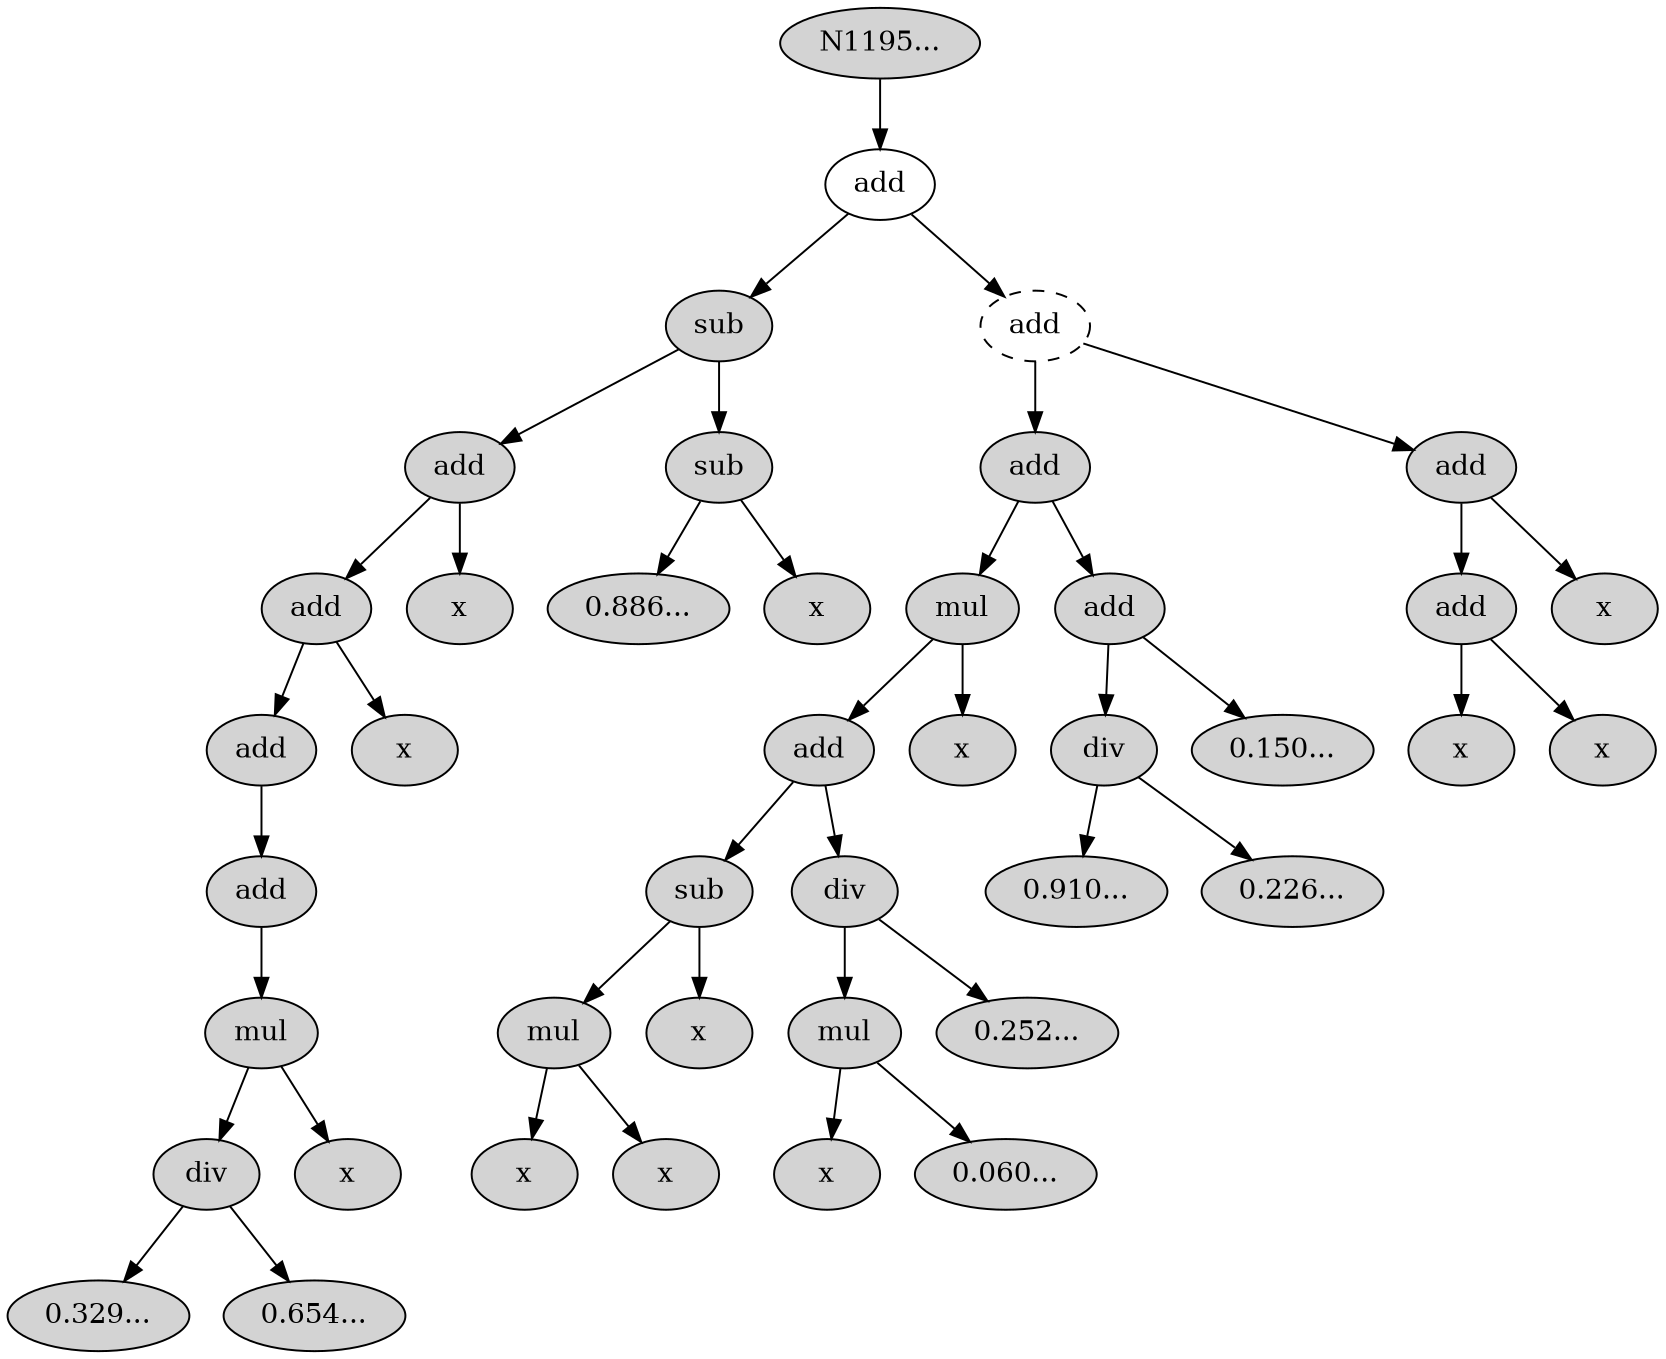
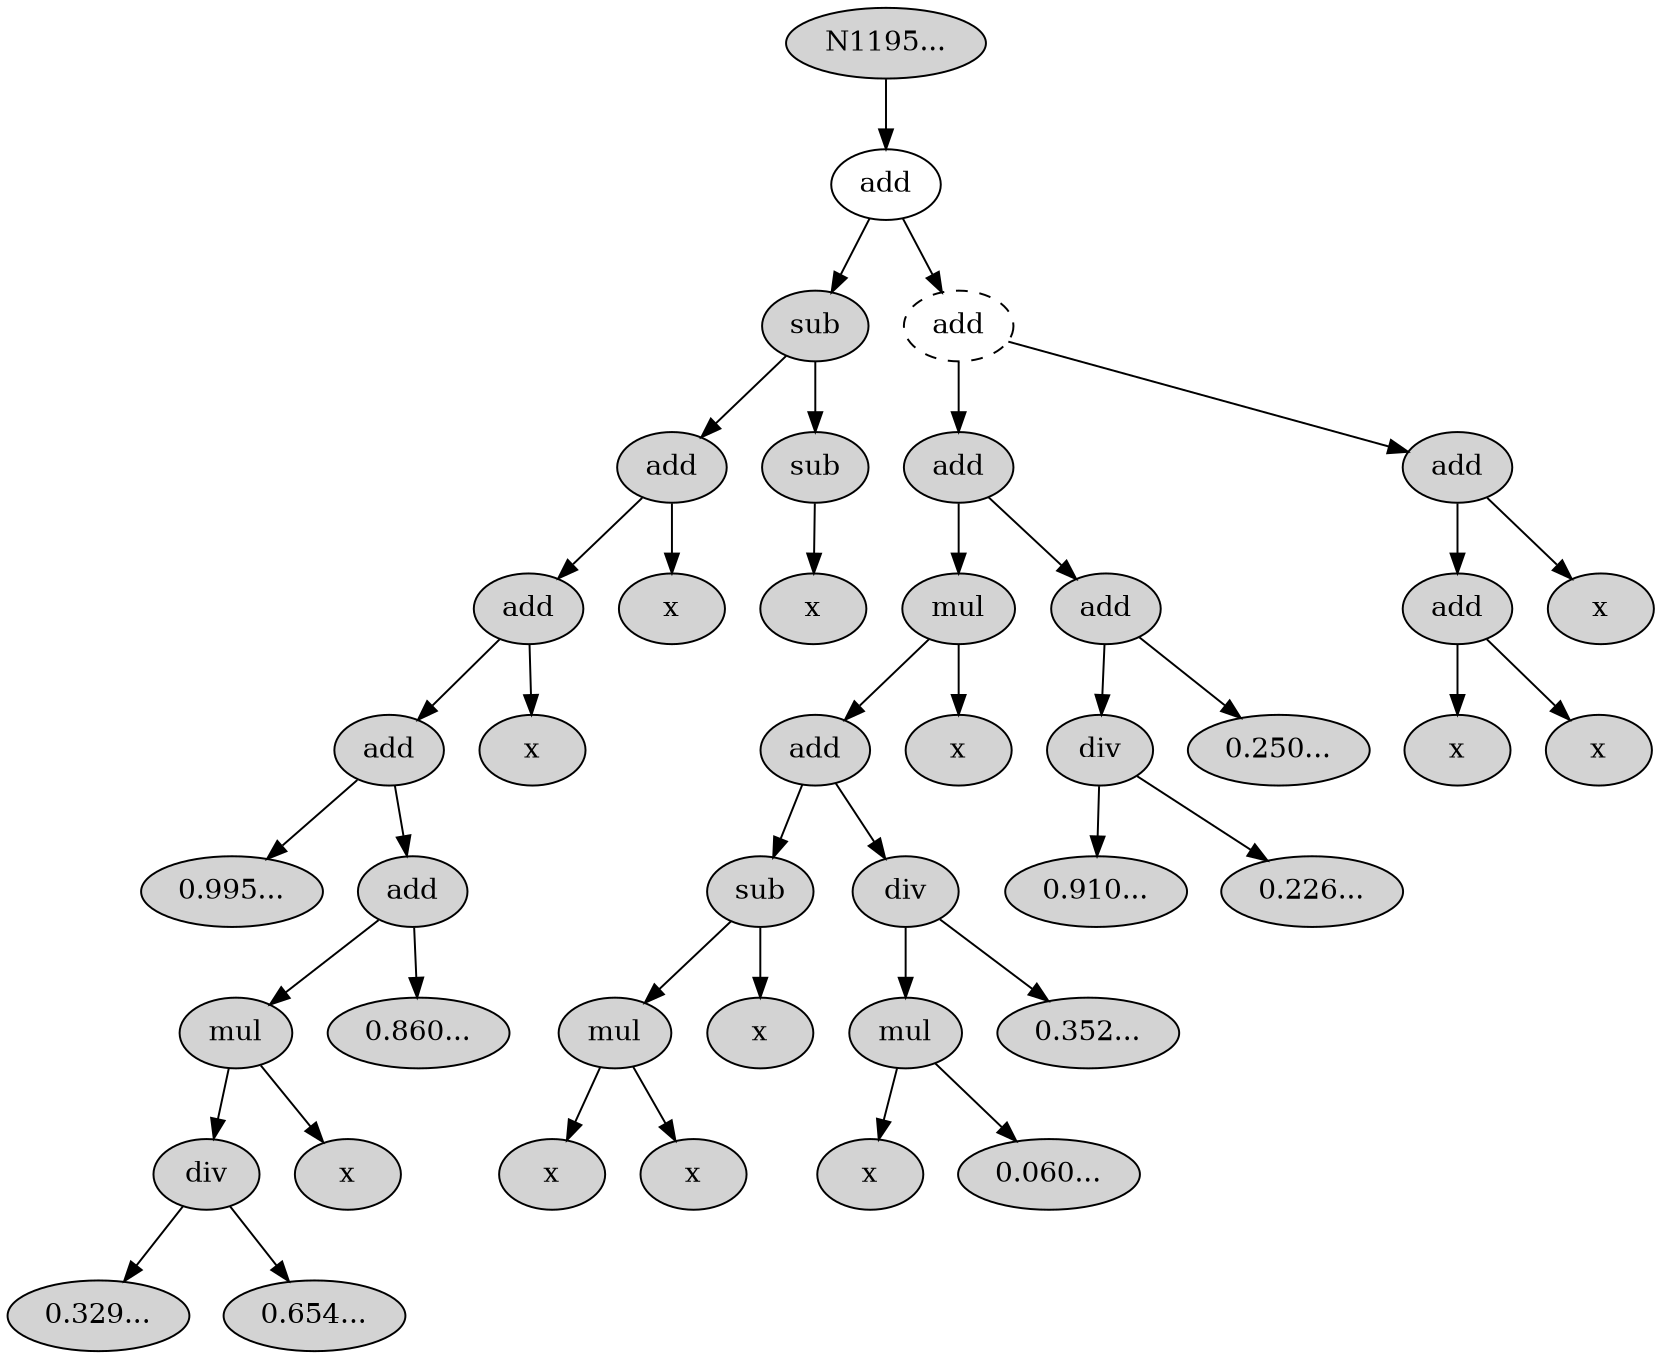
node "0.886...": removed
node "0.150...": label "0.150..." -> "0.250..."
node "0.995...": added
node "0.860...": added
node "0.252...": label "0.252..." -> "0.352..."
